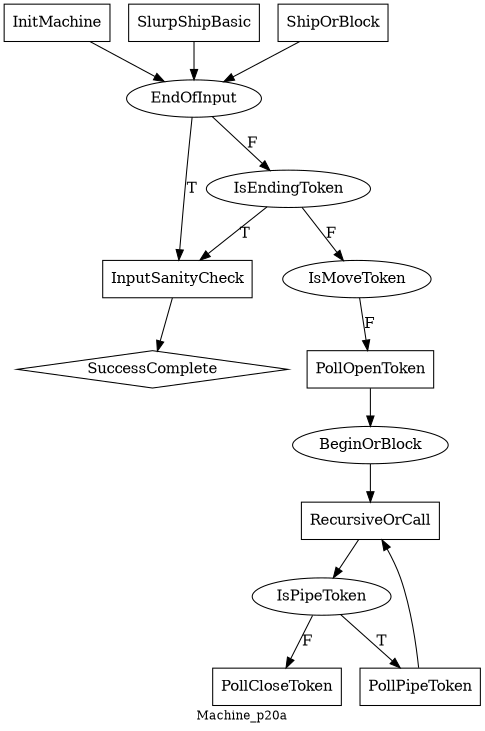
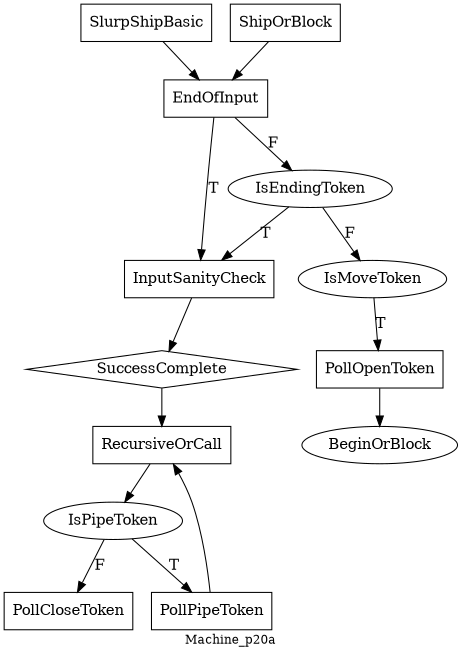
node "InitMachine": removed
node "EndOfInput": shape ellipse -> box
edge "IsMoveToken" -> "PollOpenToken": label "F" -> "T"
edge "BeginOrBlock" -> "RecursiveOrCall": now "SuccessComplete" -> "RecursiveOrCall"
